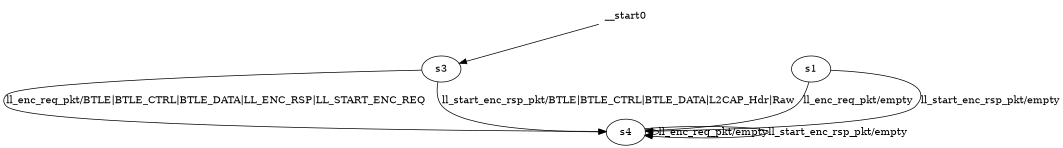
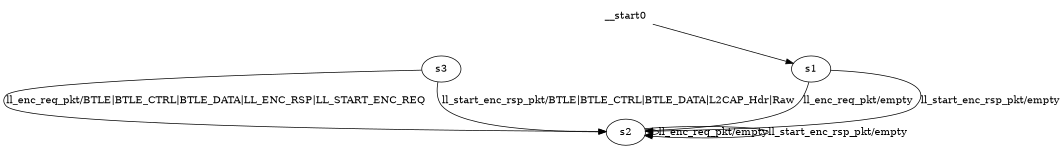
edge "__start0" -> "s3": now "__start0" -> "s1"
node "s4": label "s4" -> "s2"
